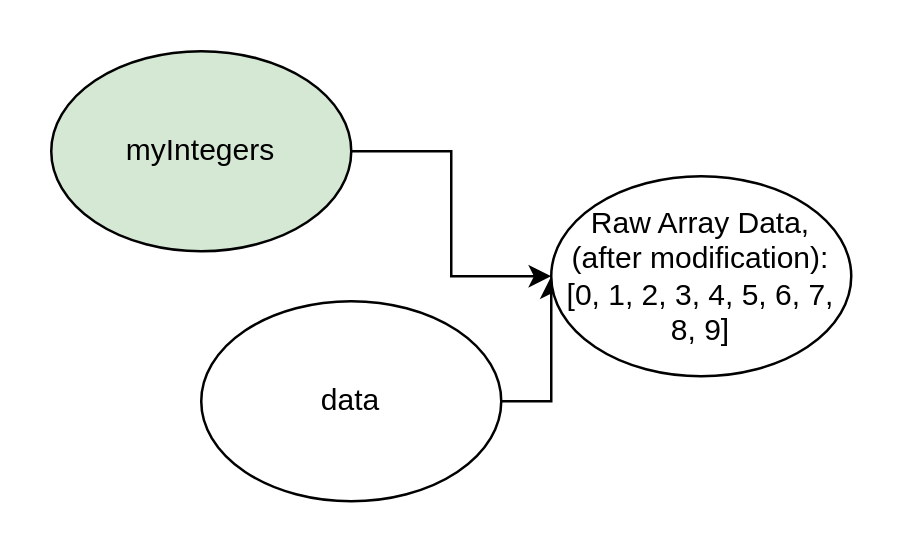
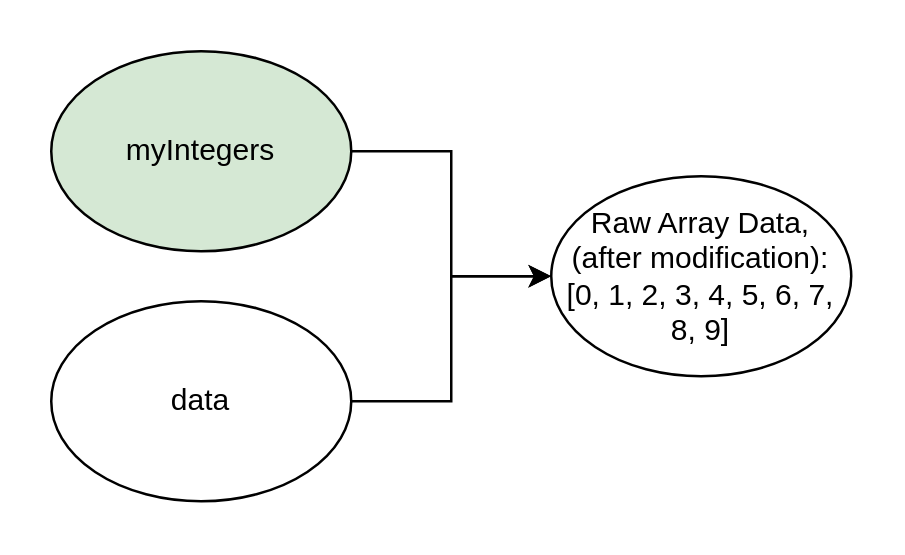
node "data": moved (351, 401) -> (201, 401)
